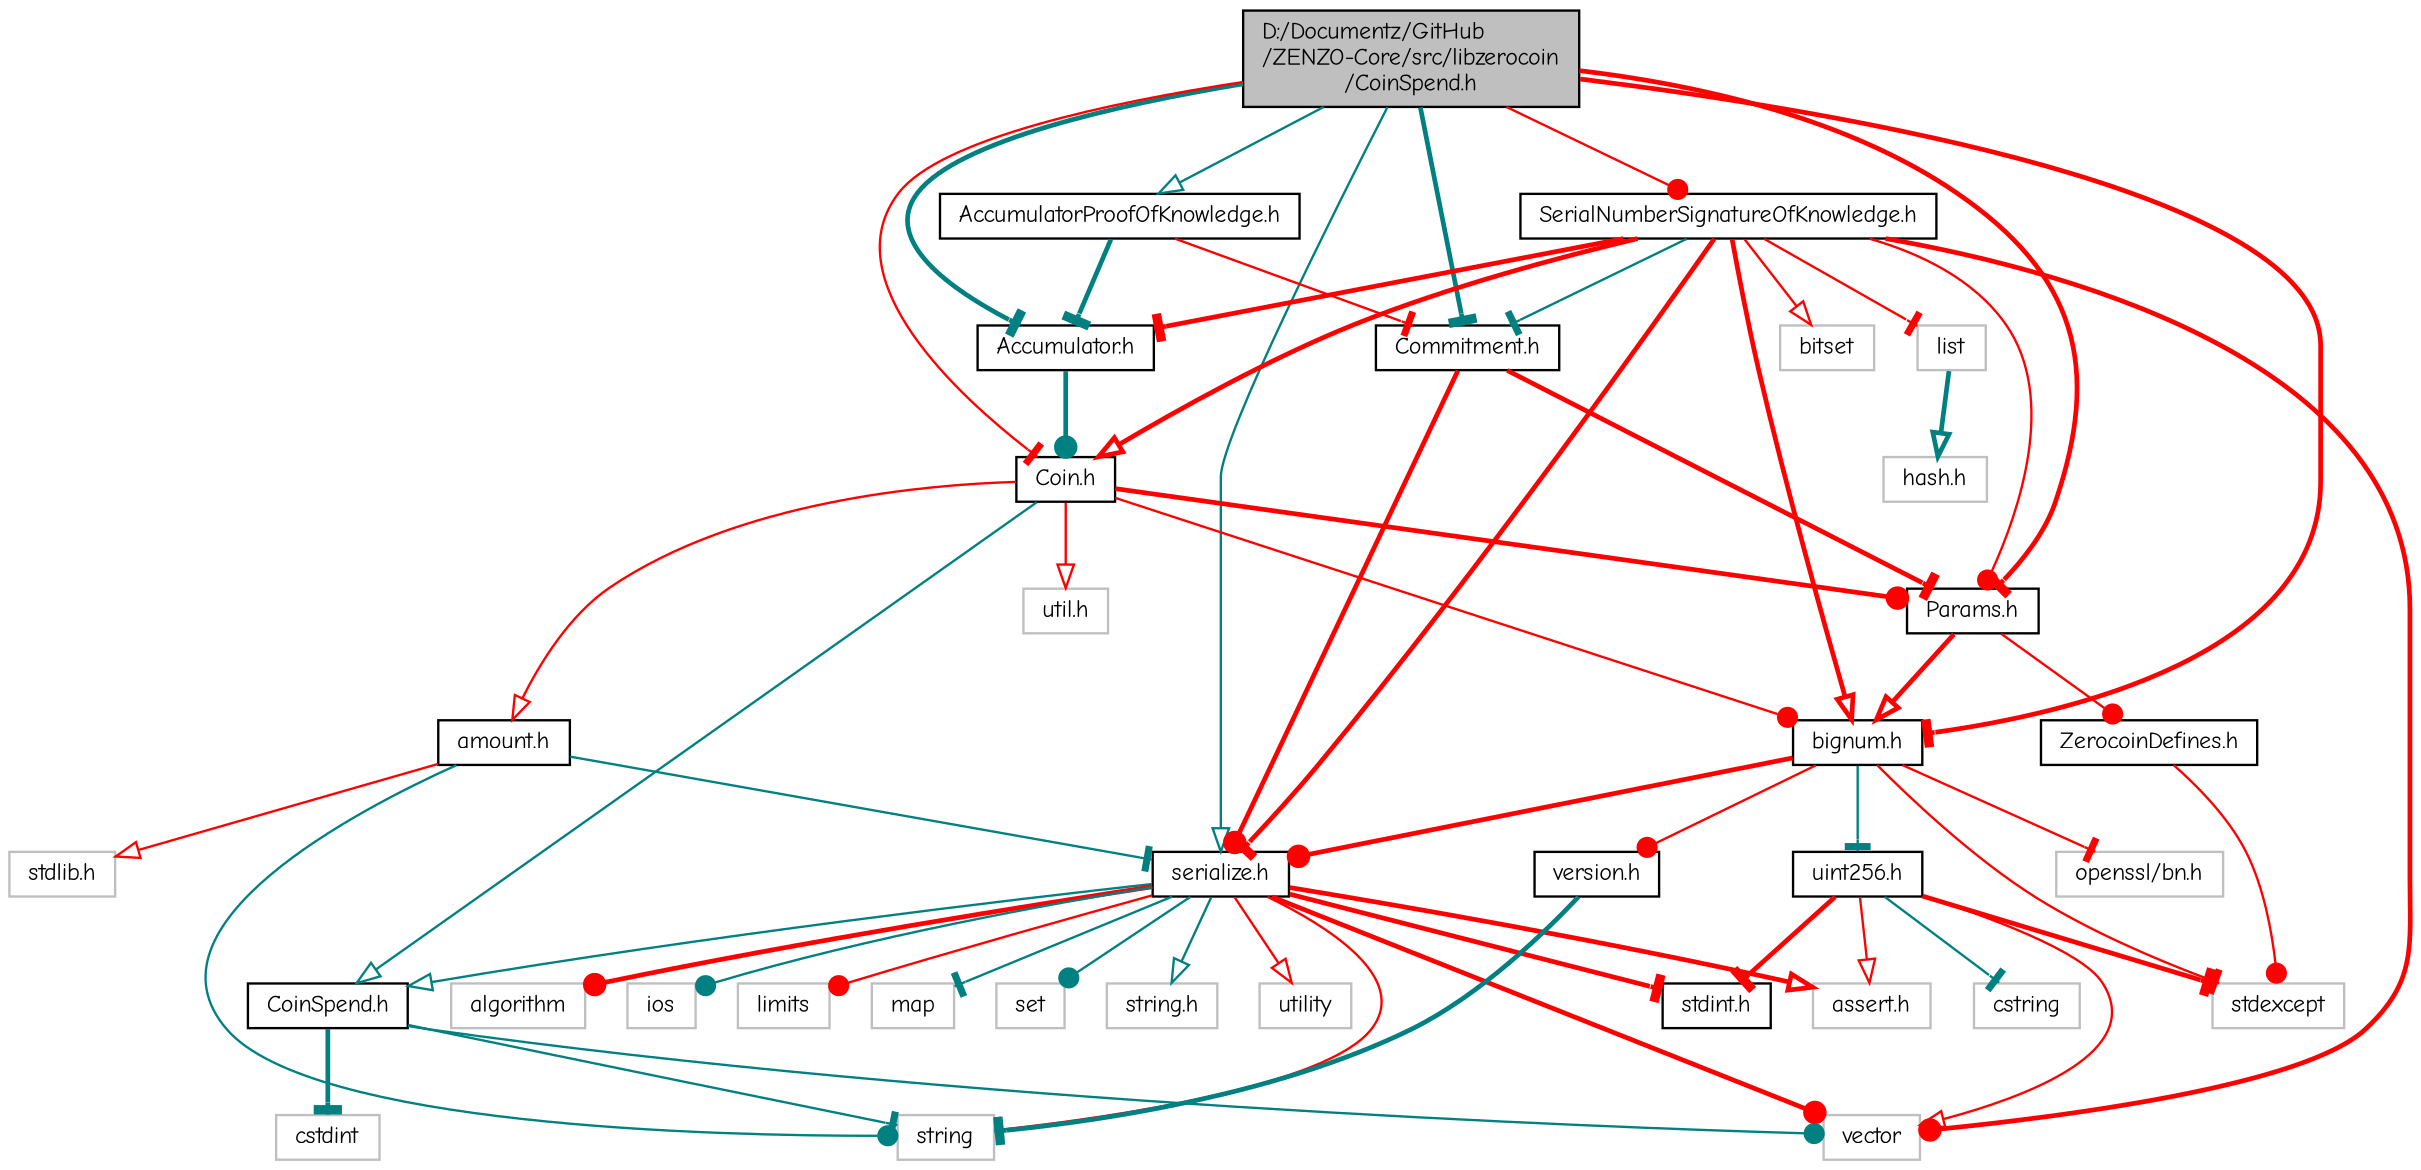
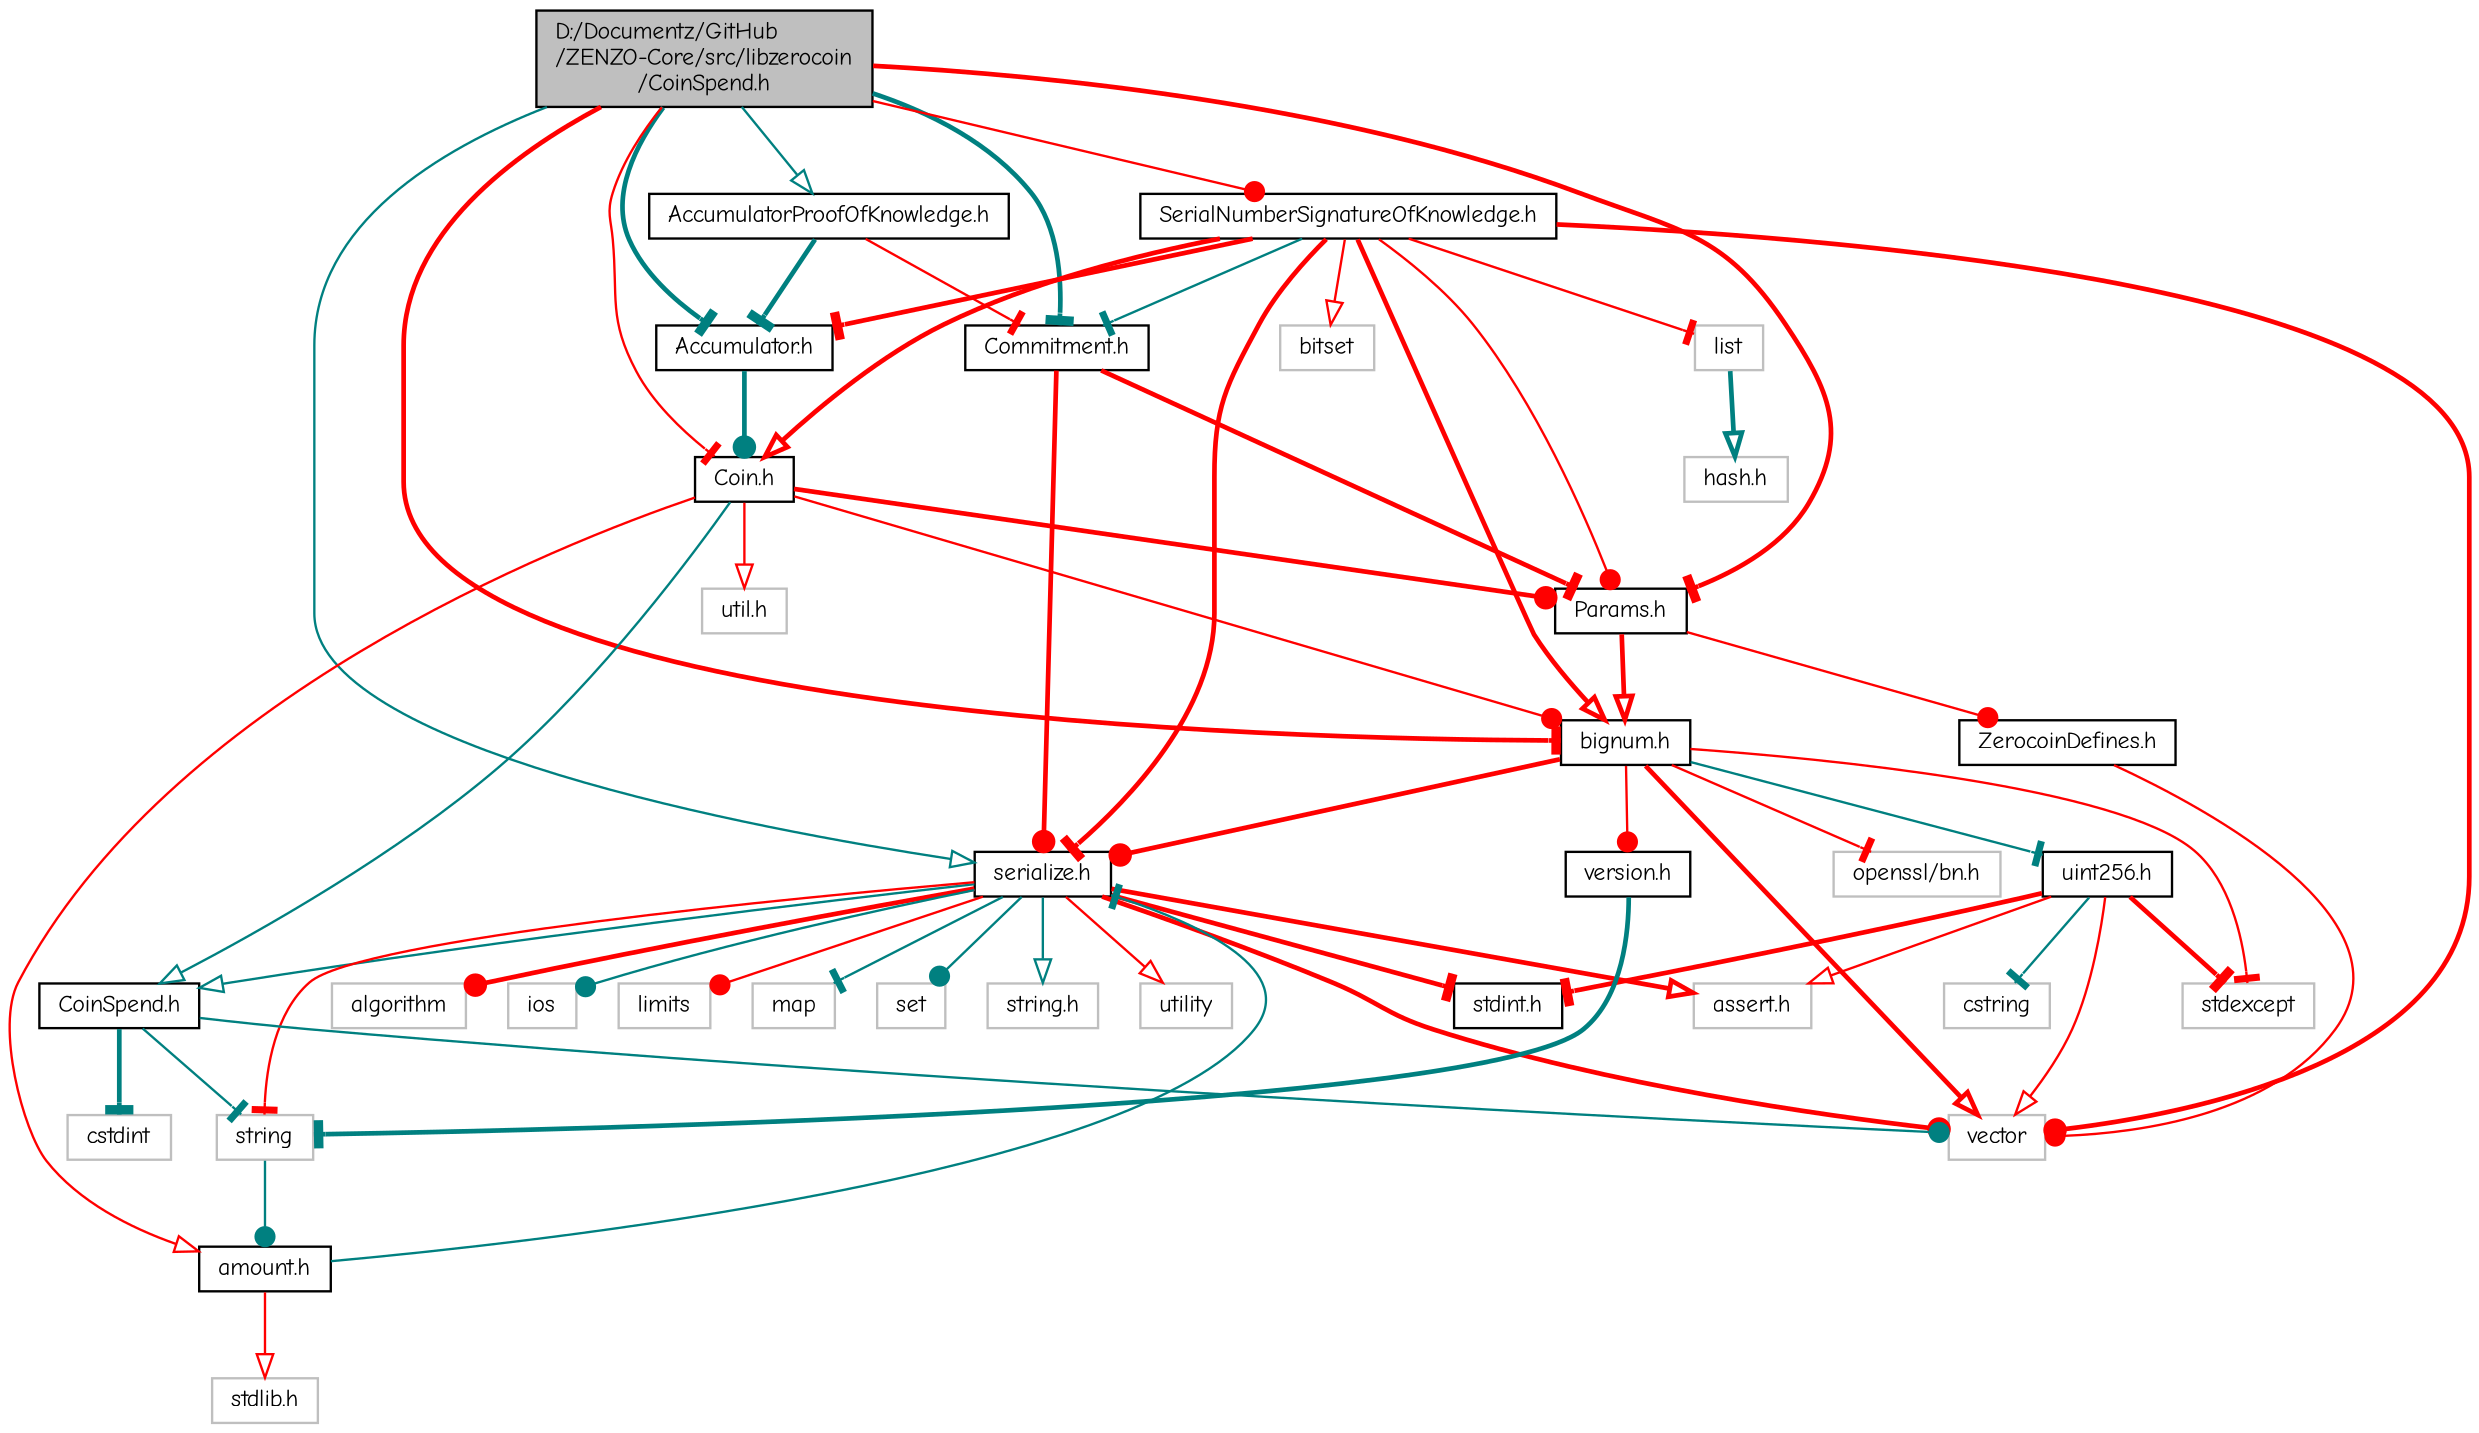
edge "ZerocoinDefines.h" -> "stdexcept": now "ZerocoinDefines.h" -> "vector"
edge "bignum.h" -> "vector": added
edge "amount.h" -> "string": reversed
